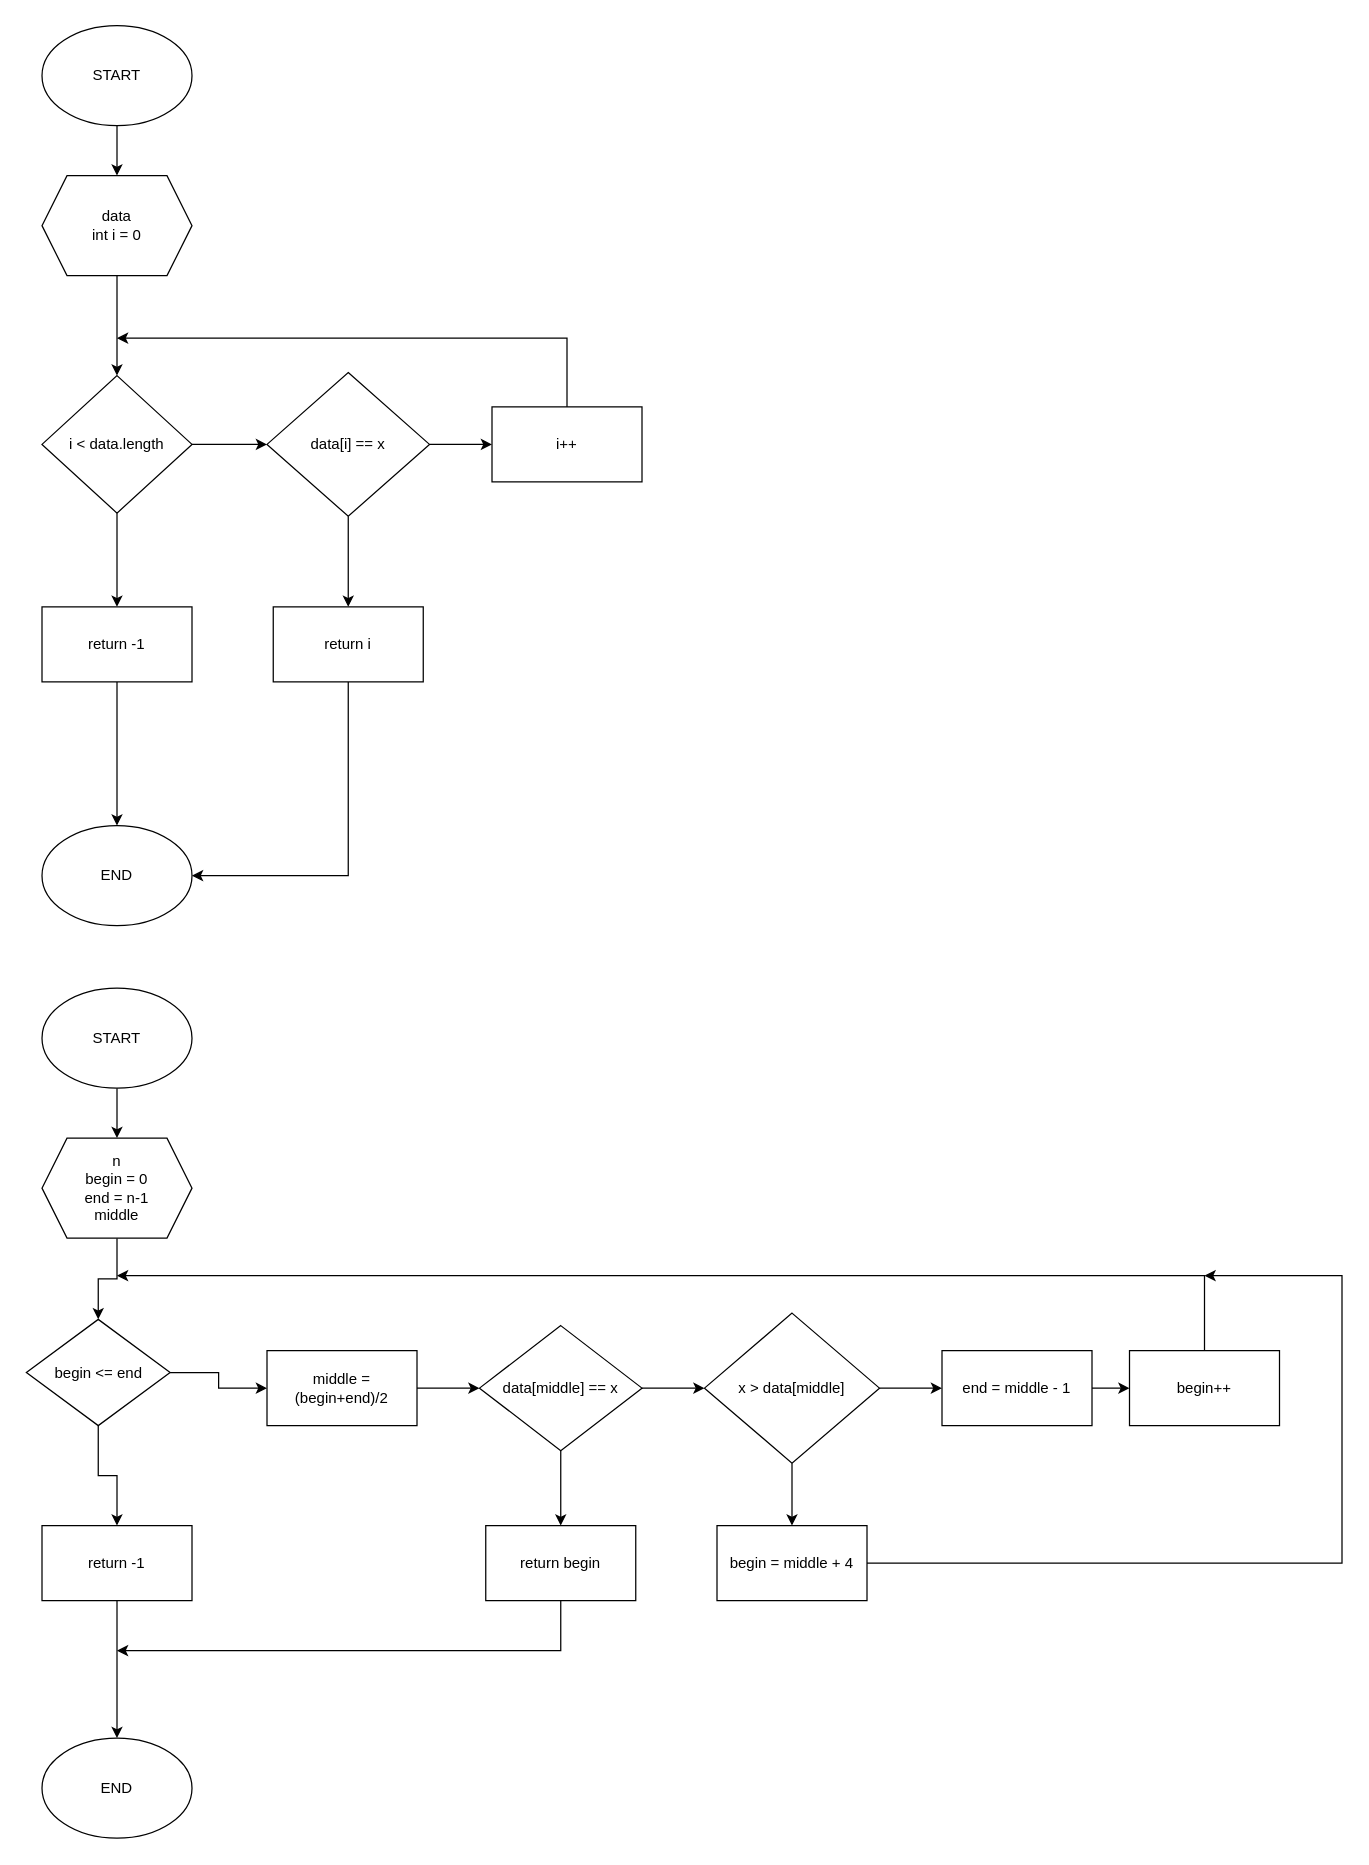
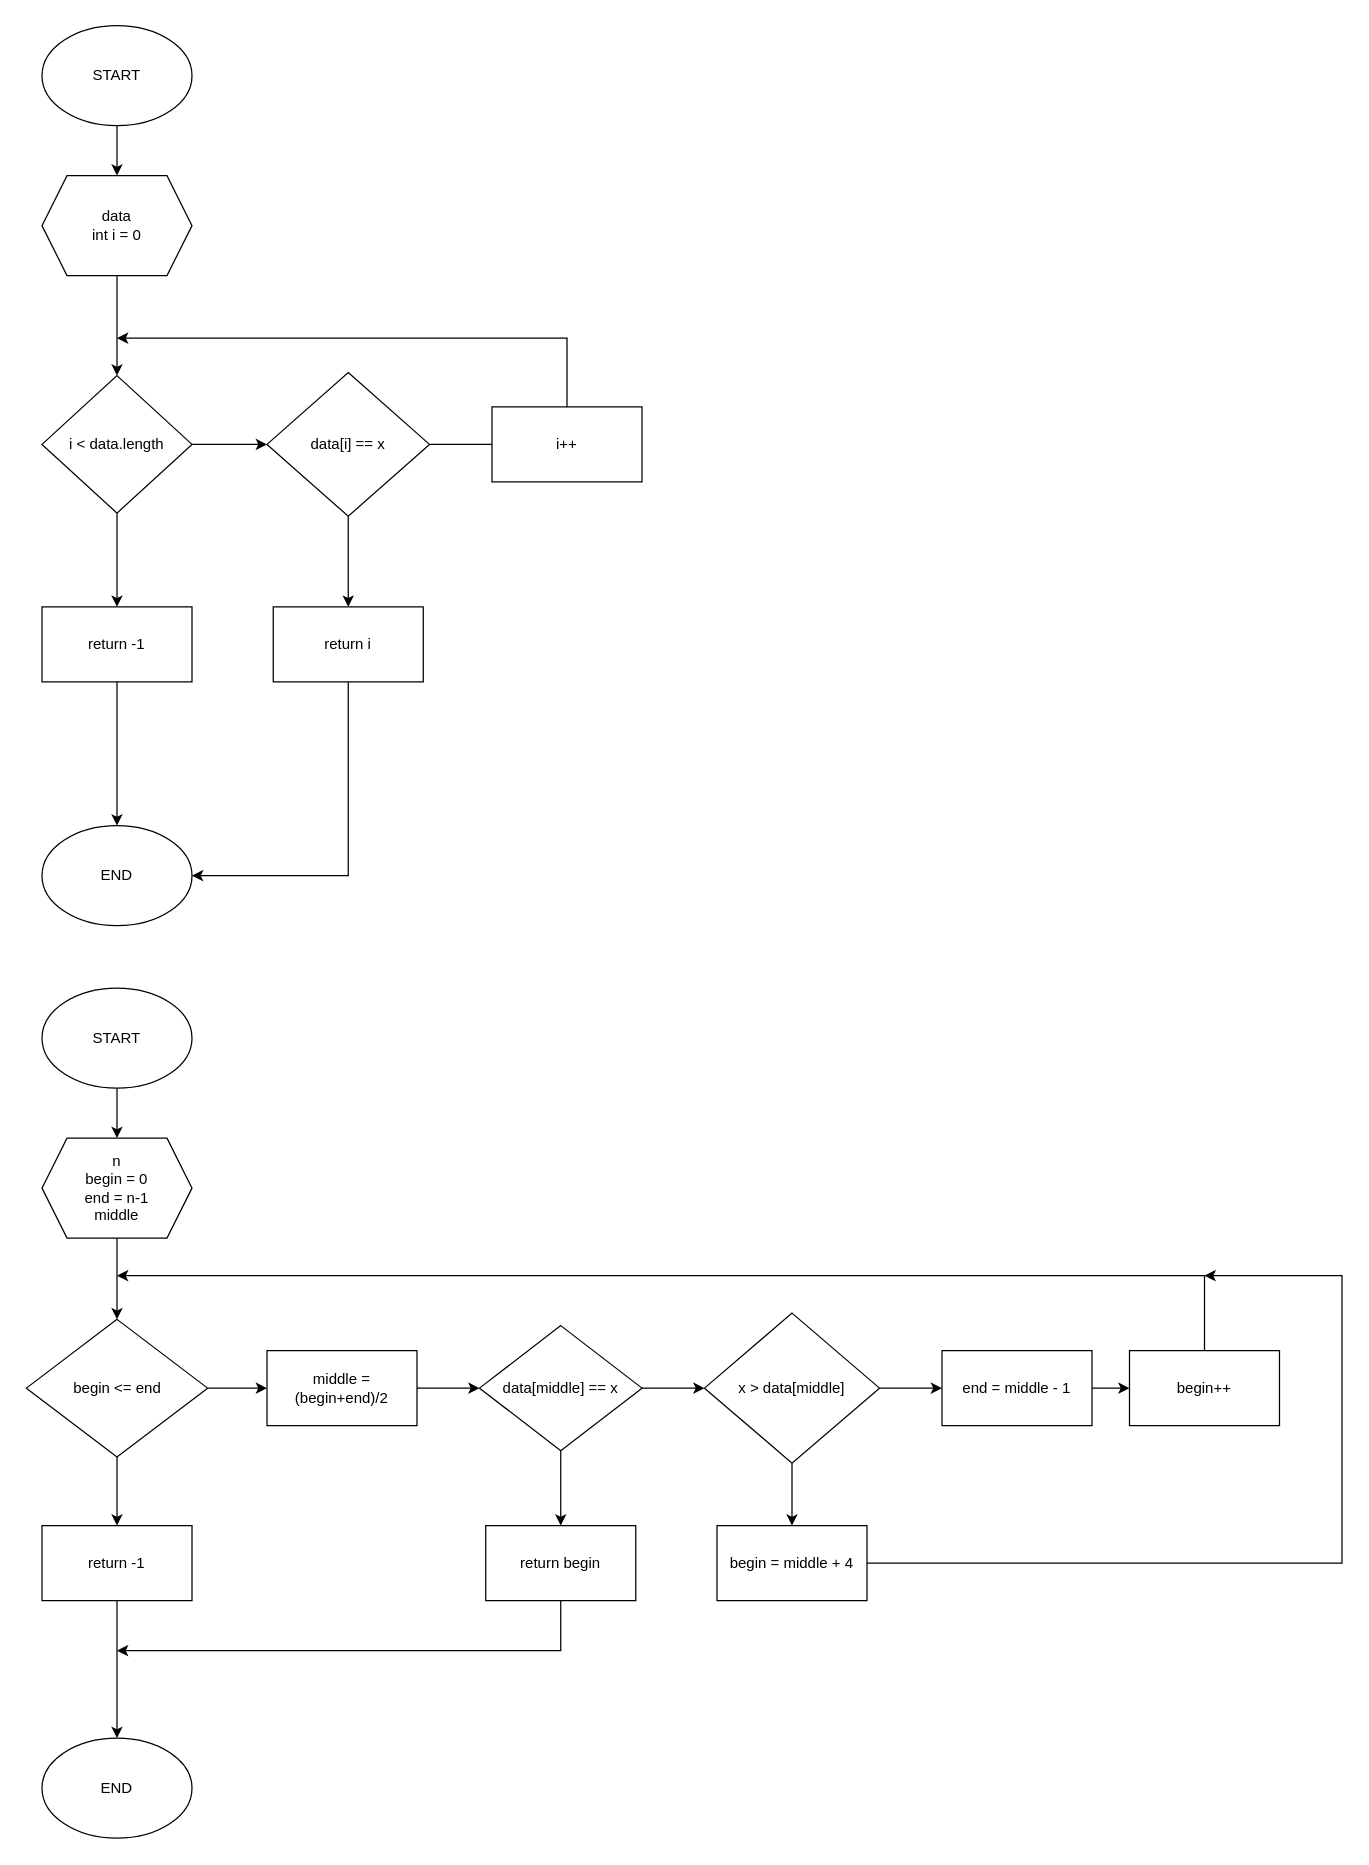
edge "data[i] == x" -> "i++": arrowhead classic -> none
node "begin <= end": size 144x106 -> 181x138
